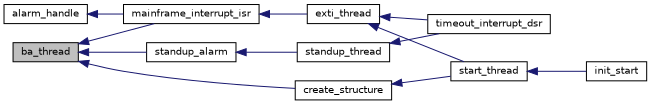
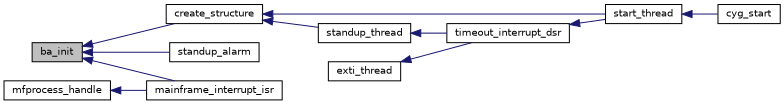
node "alarm_handle": label "alarm_handle" -> "mfprocess_handle"
edge "exti_thread" -> "mainframe_interrupt_isr": removed
edge "start_thread" -> "exti_thread": now "start_thread" -> "timeout_interrupt_dsr"
node "ba_thread": label "ba_thread" -> "ba_init"
edge "standup_thread" -> "standup_alarm": now "standup_thread" -> "create_structure"
node "init_start": label "init_start" -> "cyg_start"
